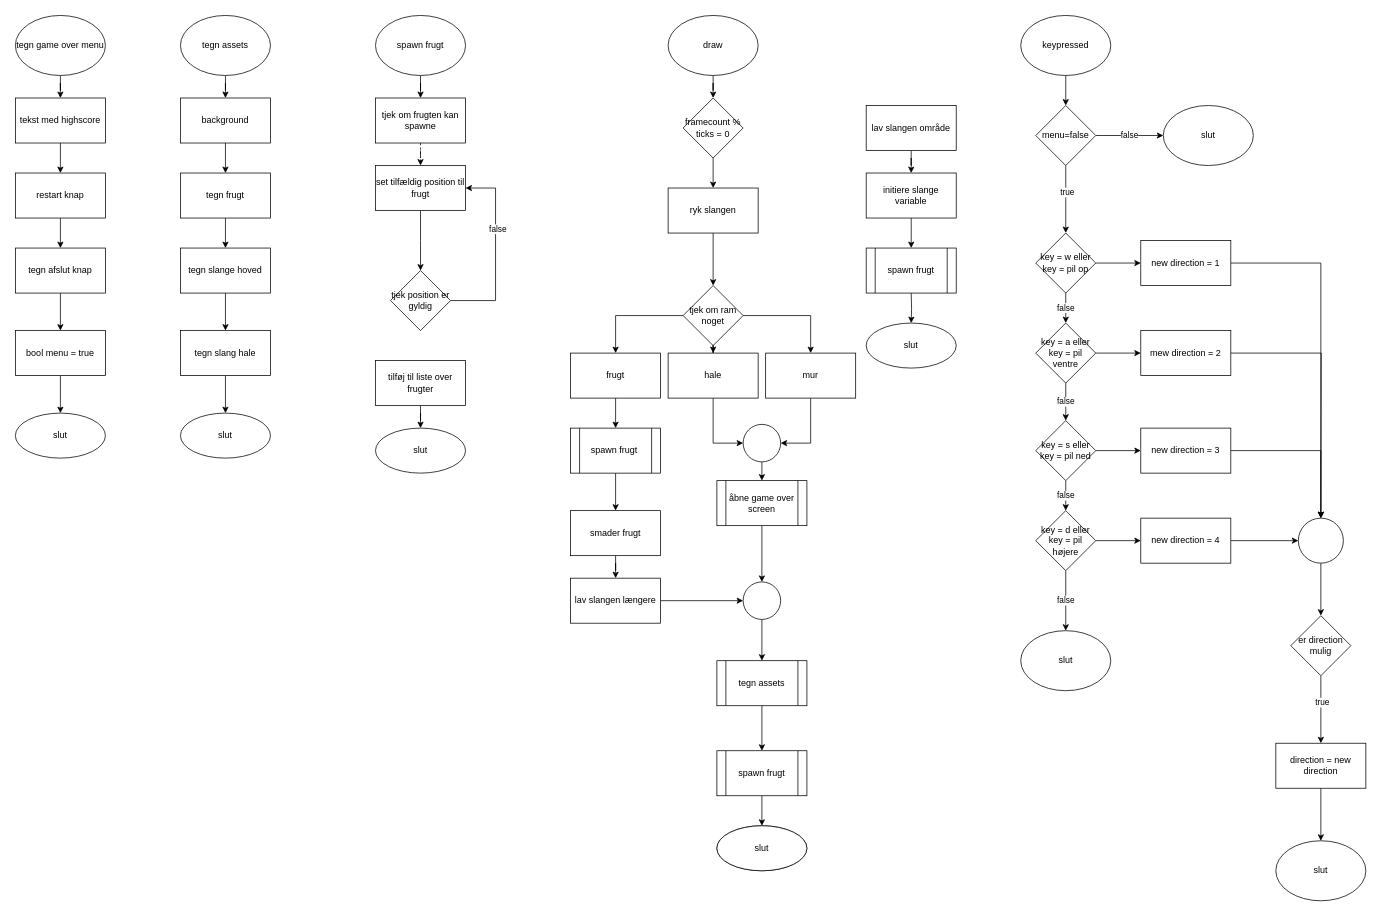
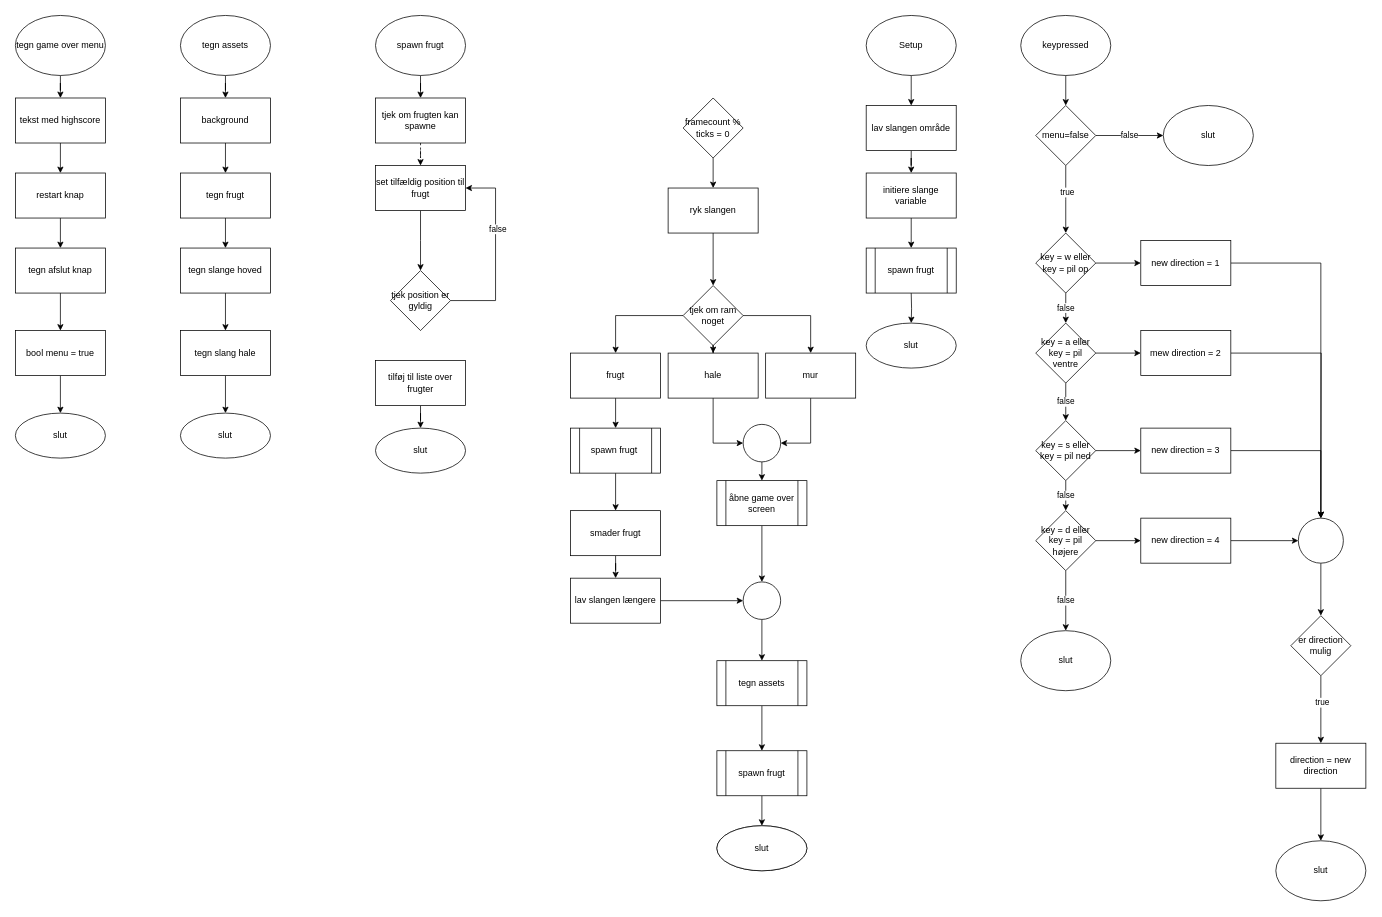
node "draw": removed
node "Setup": added
edge "Setup" -> "lav slangen område": added
edge "draw" -> "framecount % ticks = 0": removed
